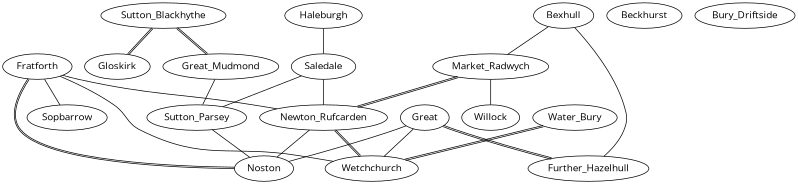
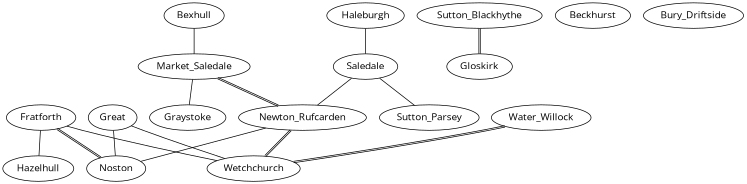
node "Great_Mudmond": removed
node "Market_Radwych": label "Market_Radwych" -> "Market_Saledale"
edge "Fratforth" -- "Newton_Rufcarden": removed
node "Sopbarrow": label "Sopbarrow" -> "Hazelhull"
node "Willock": label "Willock" -> "Graystoke"
node "Water_Bury": label "Water_Bury" -> "Water_Willock"
edge "Sutton_Parsey" -- "Noston": removed
node "Further_Hazelhull": removed
